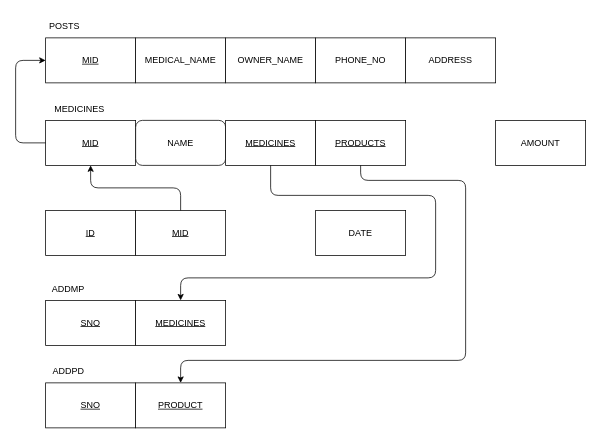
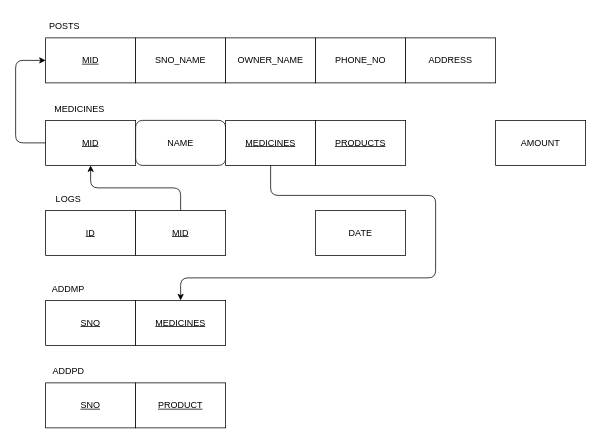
node "MEDICAL_NAME": label "MEDICAL_NAME" -> "SNO_NAME"
node "LOGS": added
edge "PRODUCTS" -> "PRODUCT": removed
